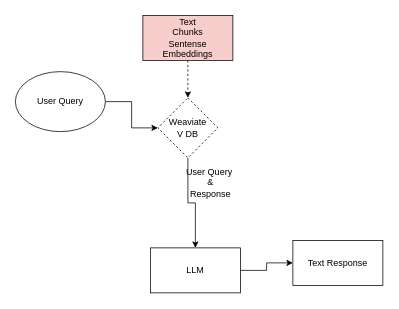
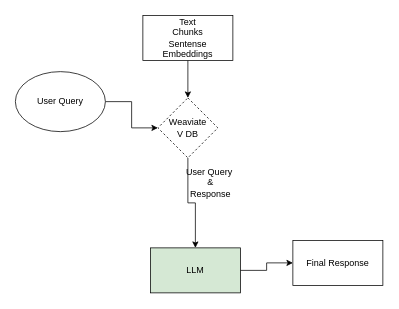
node "Text Chunks Sentense Embeddings": fillcolor #f8cecc -> #ffffff
edge "Text Chunks Sentense Embeddings" -> "Weaviate V DB": style dashed -> solid
node "Text Response": label "Text Response" -> "Final Response"
node "LLM": fillcolor #ffffff -> #d5e8d4
